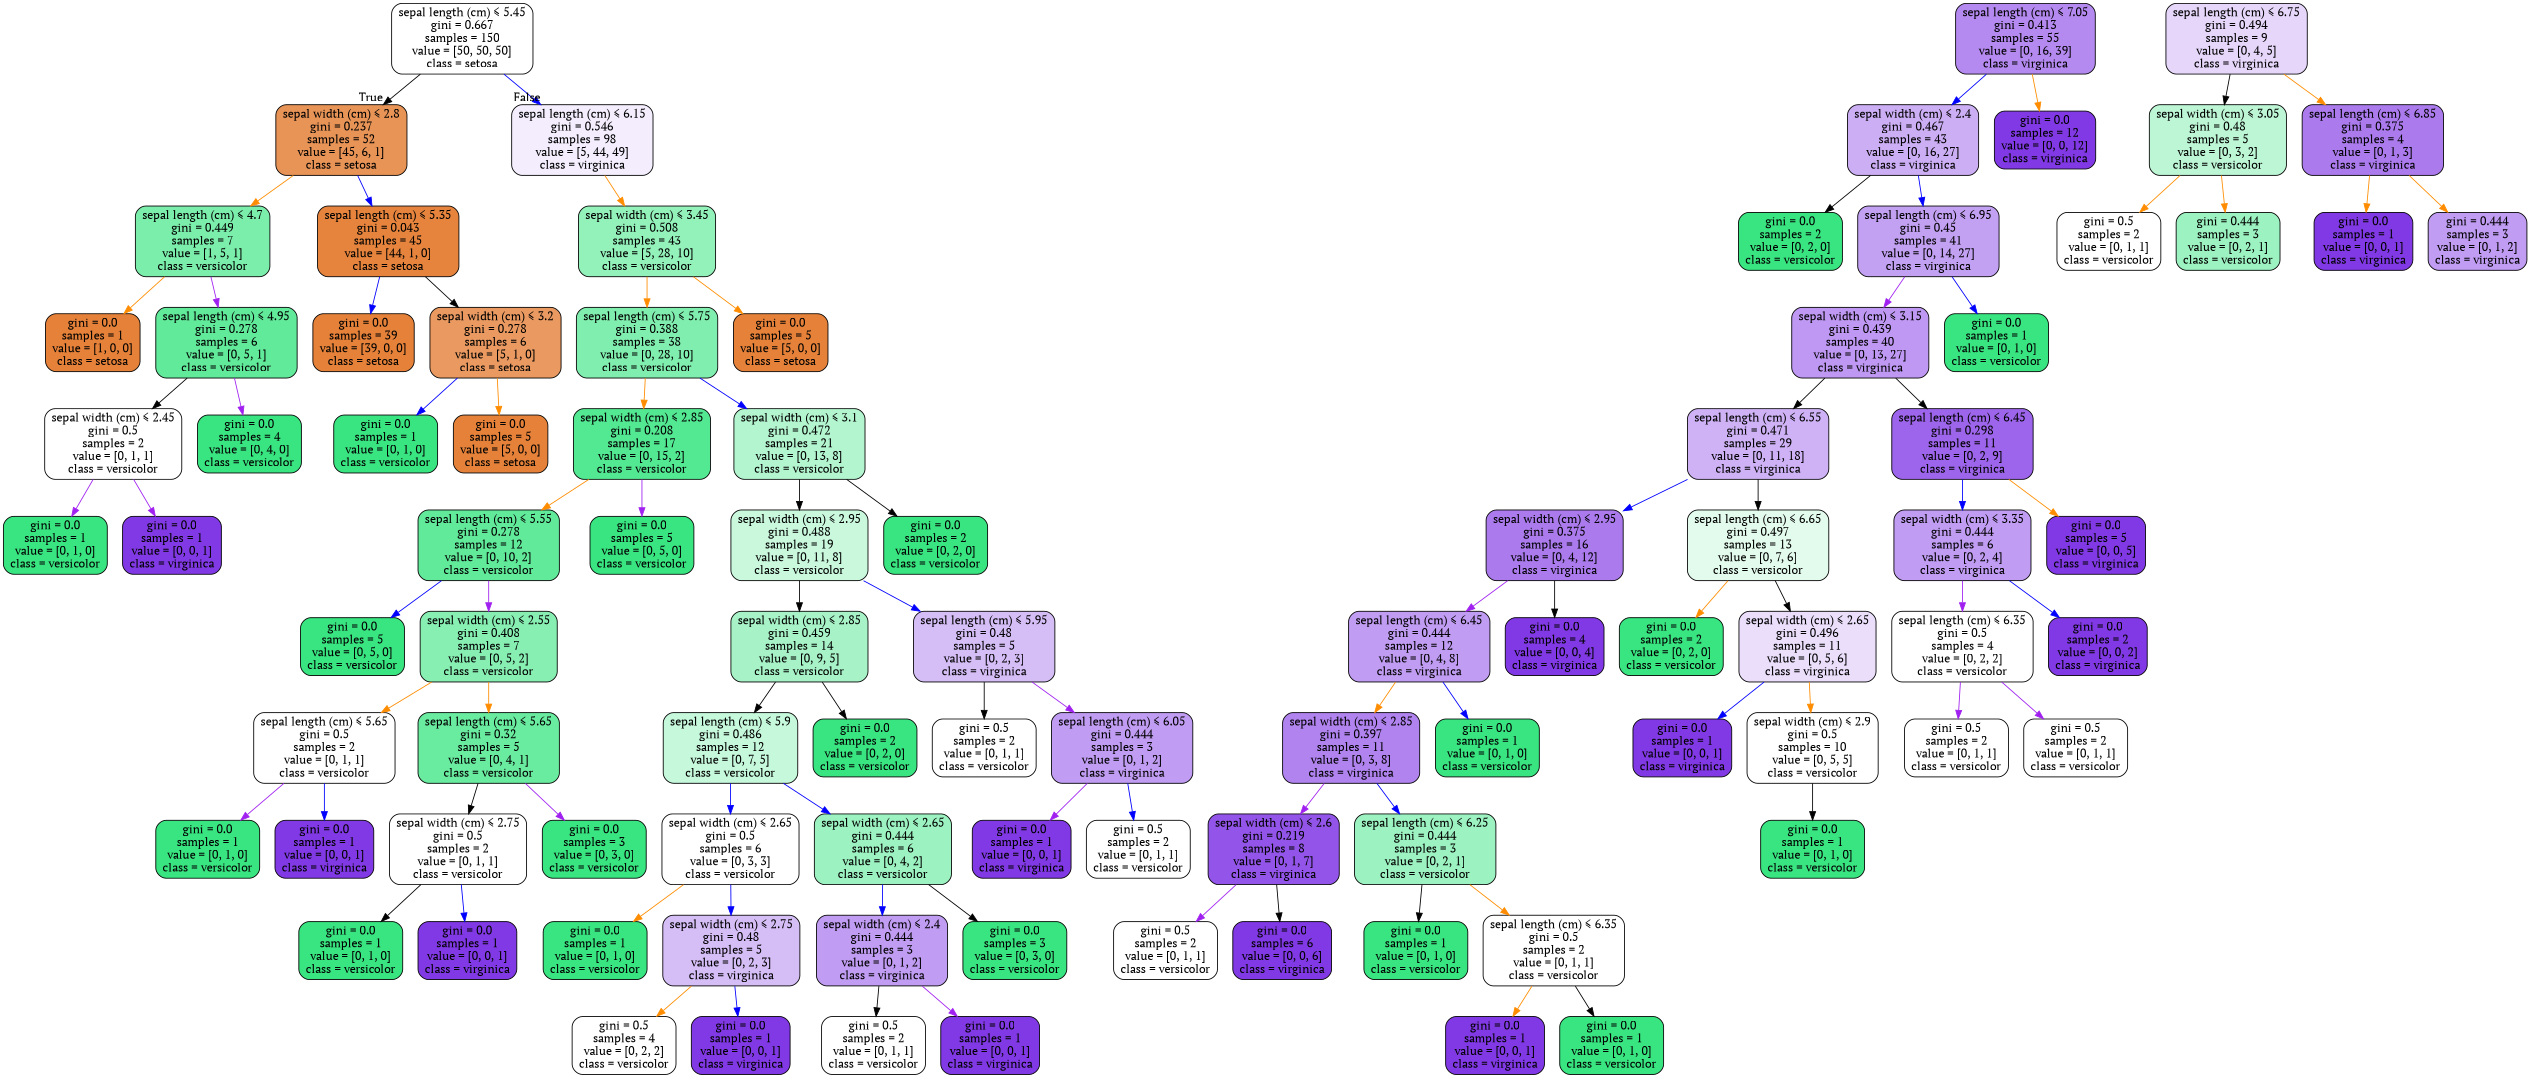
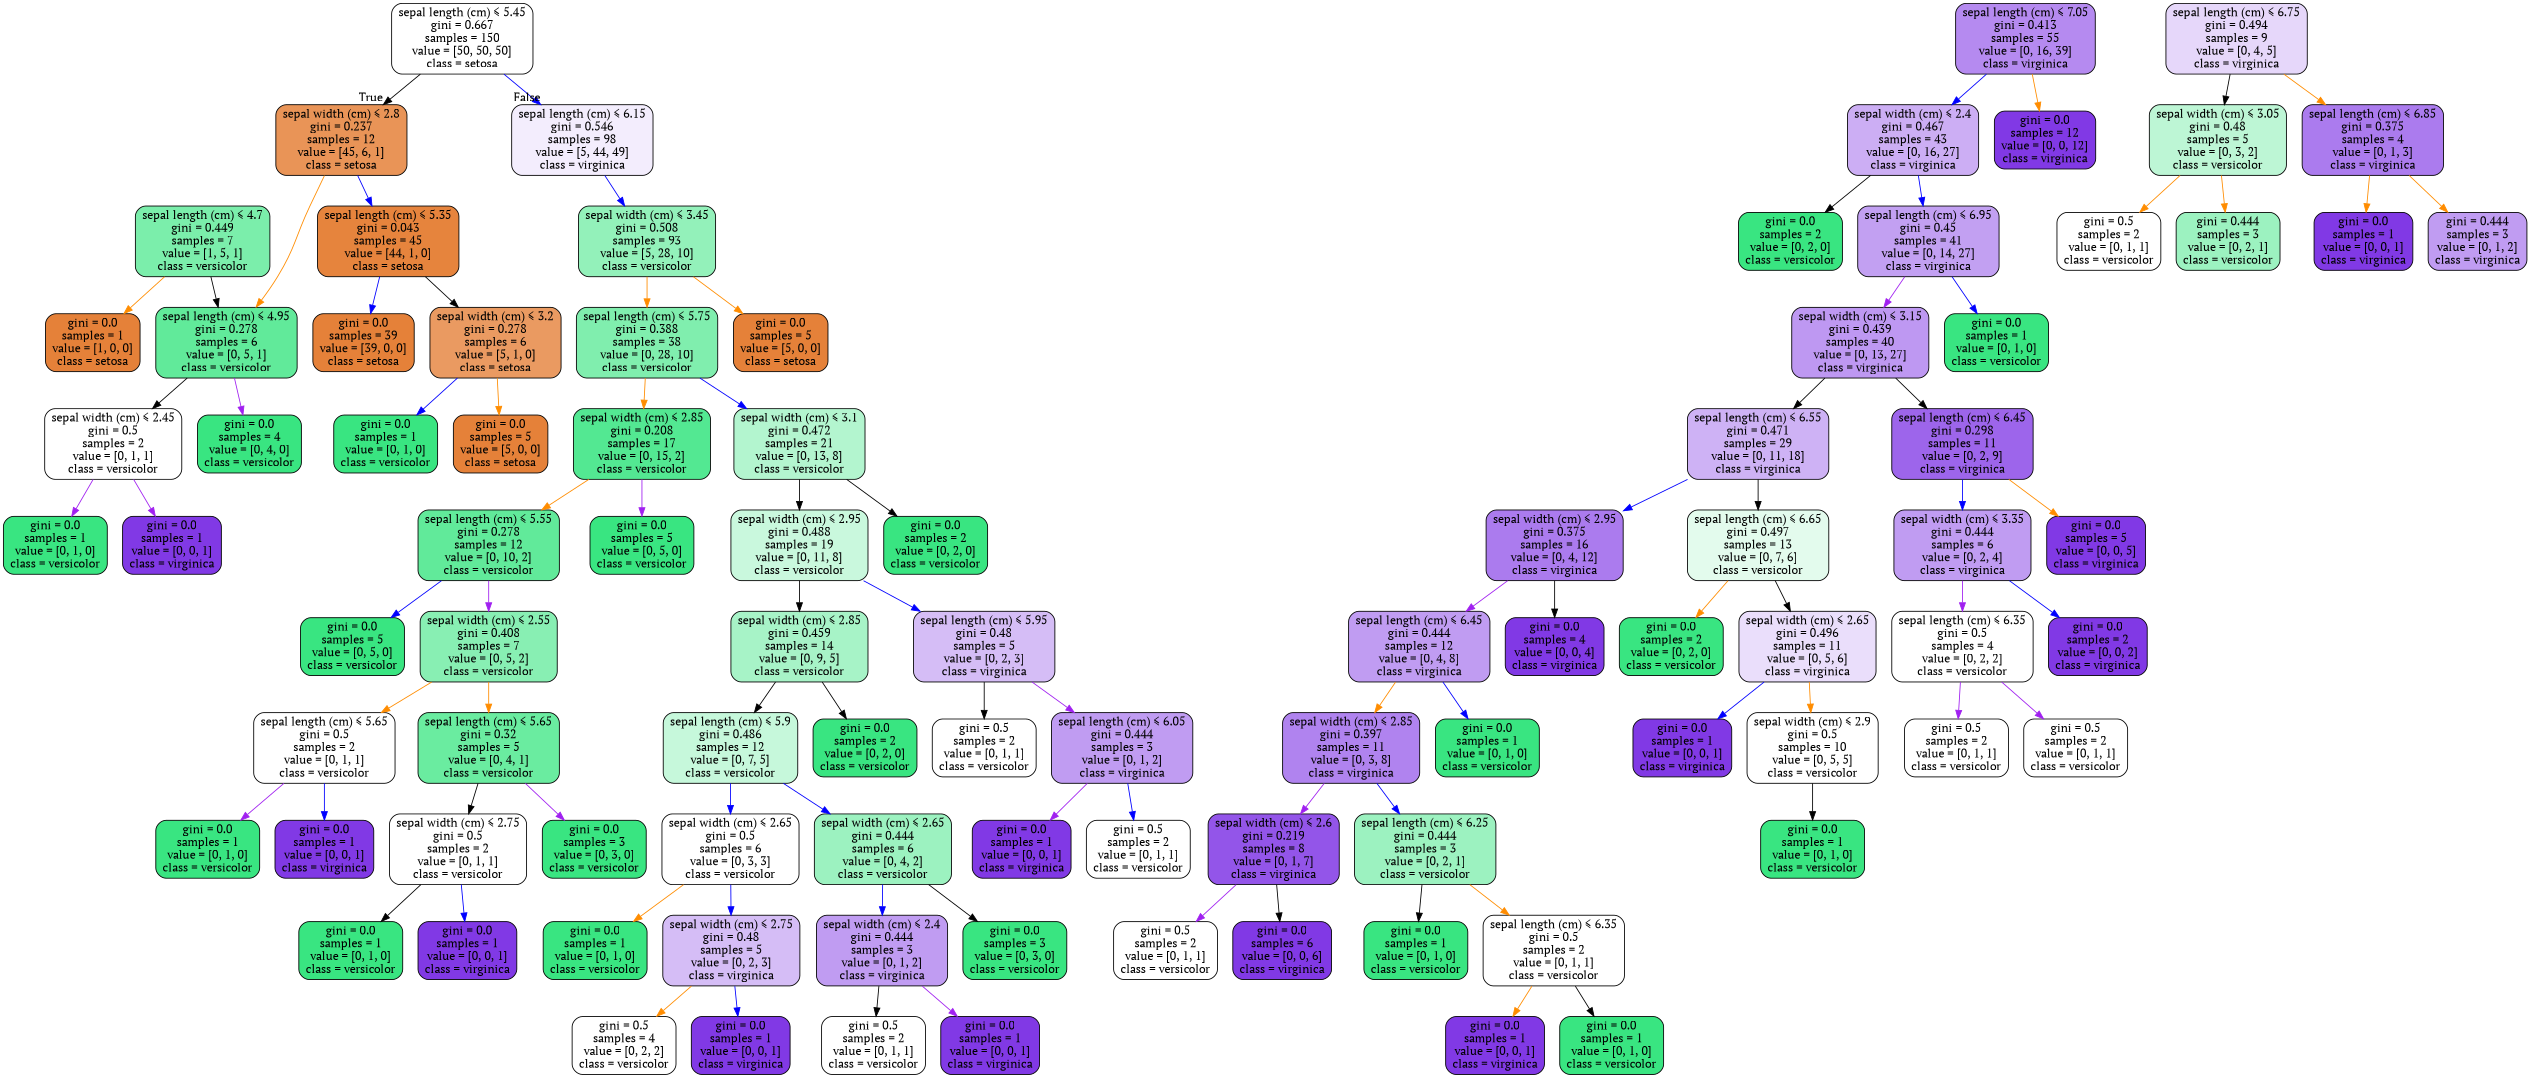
node "sepal width (cm) ≤ 2.8": text "samples = 52" -> "samples = 12"
edge "sepal length (cm) ≤ 6.15" -> "sepal width (cm) ≤ 3.45": color darkorange -> blue
edge "sepal width (cm) ≤ 2.8" -> "sepal length (cm) ≤ 4.7": now "sepal width (cm) ≤ 2.8" -> "sepal length (cm) ≤ 4.95"
node "sepal width (cm) ≤ 3.45": text "samples = 43" -> "samples = 93"
edge "sepal length (cm) ≤ 4.7" -> "sepal length (cm) ≤ 4.95": color purple -> black
